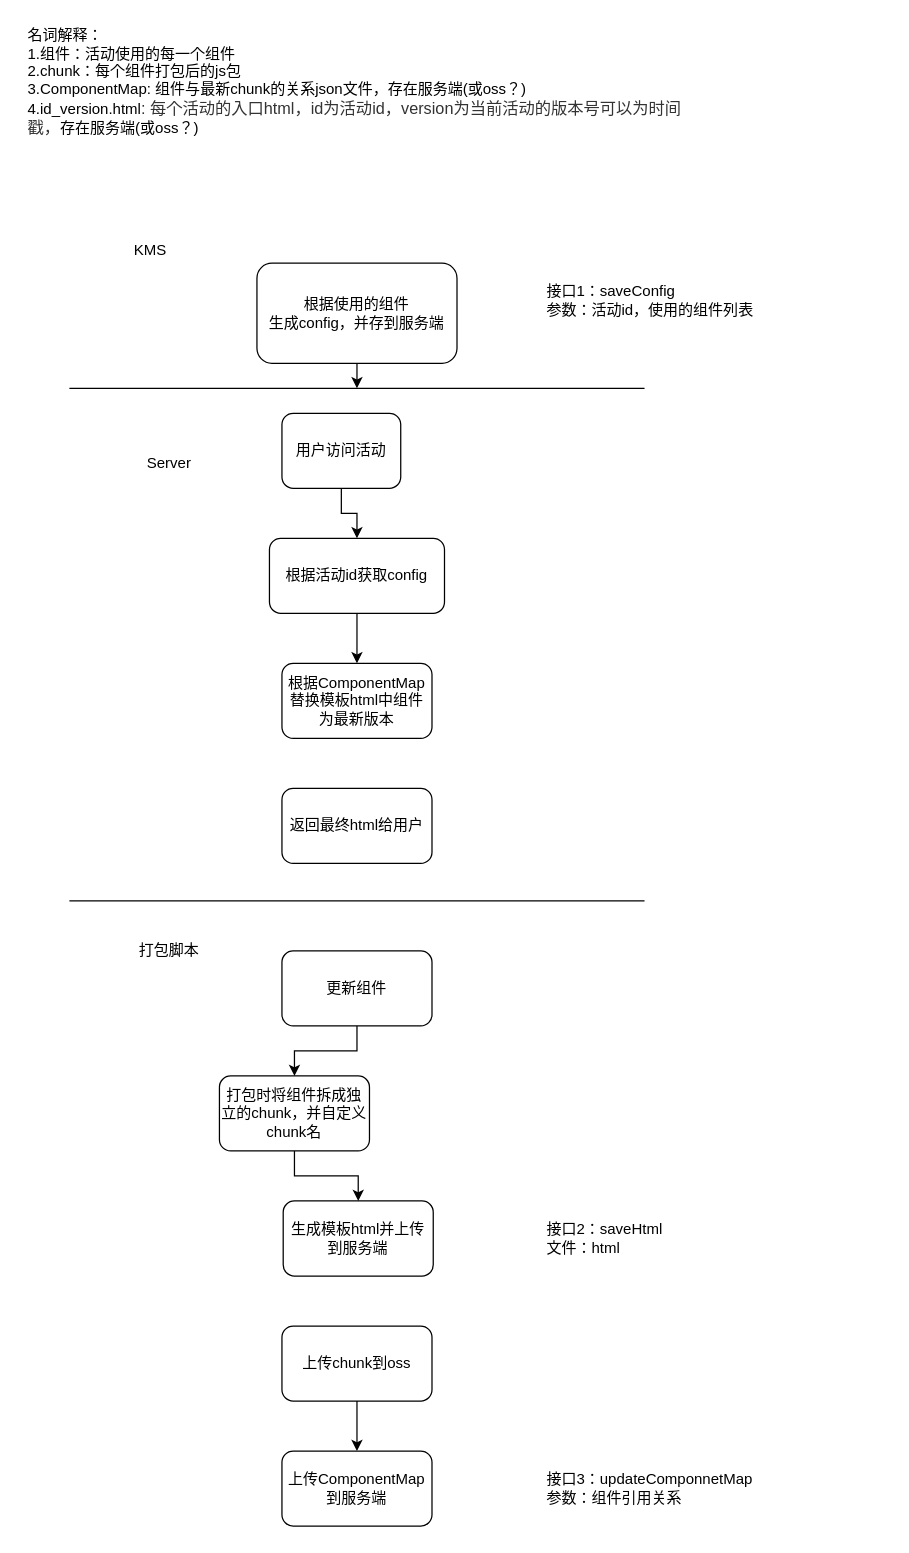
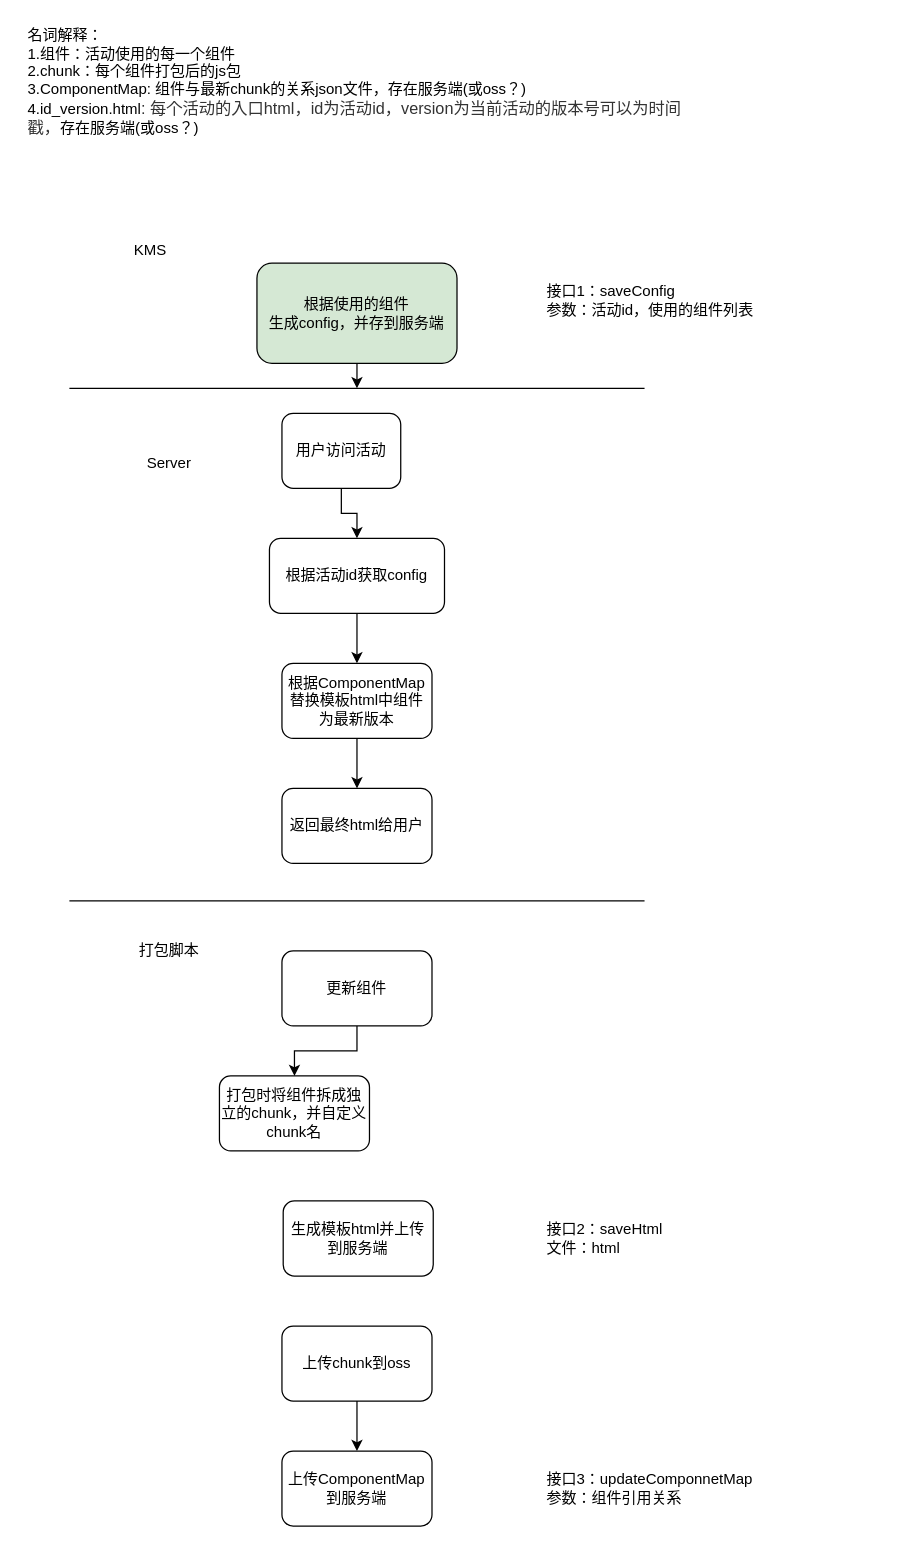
node "根据使用的组件 生成config，并存到服务端": fillcolor #ffffff -> #d5e8d4
edge "根据ComponentMap 替换模板html中组件为最新版本" -> "返回最终html给用户": added
edge "打包时将组件拆成独立的chunk，并自定义chunk名" -> "生成模板html并上传到服务端": removed
